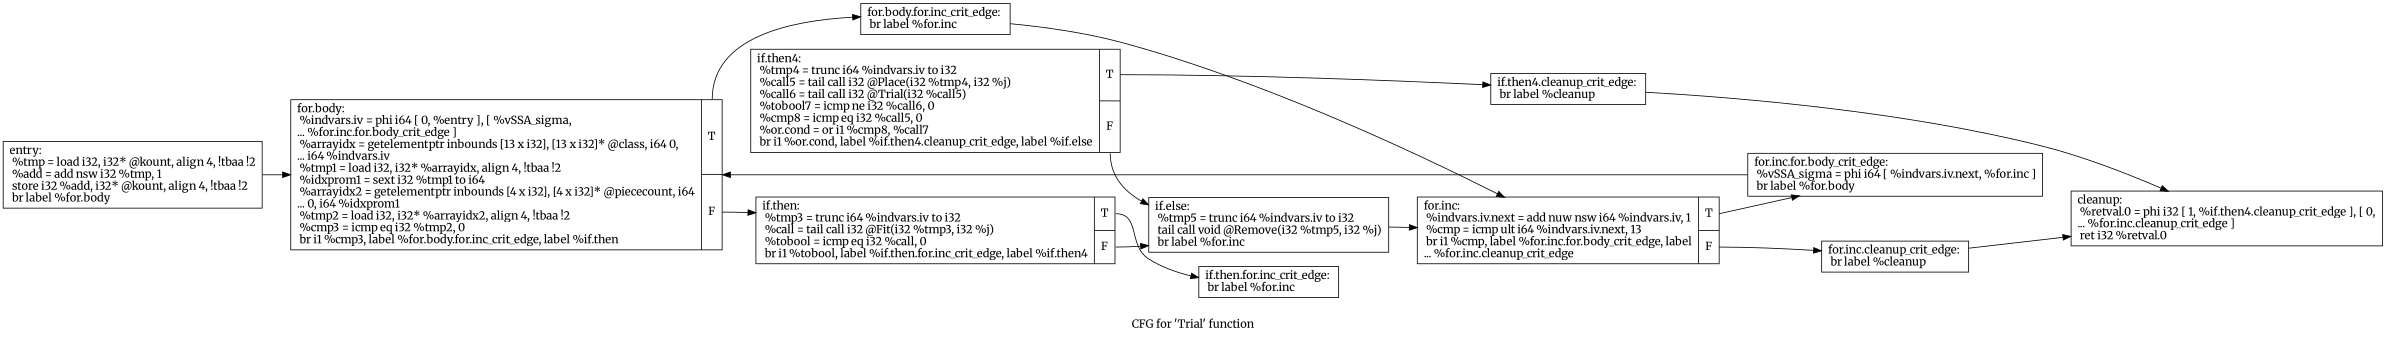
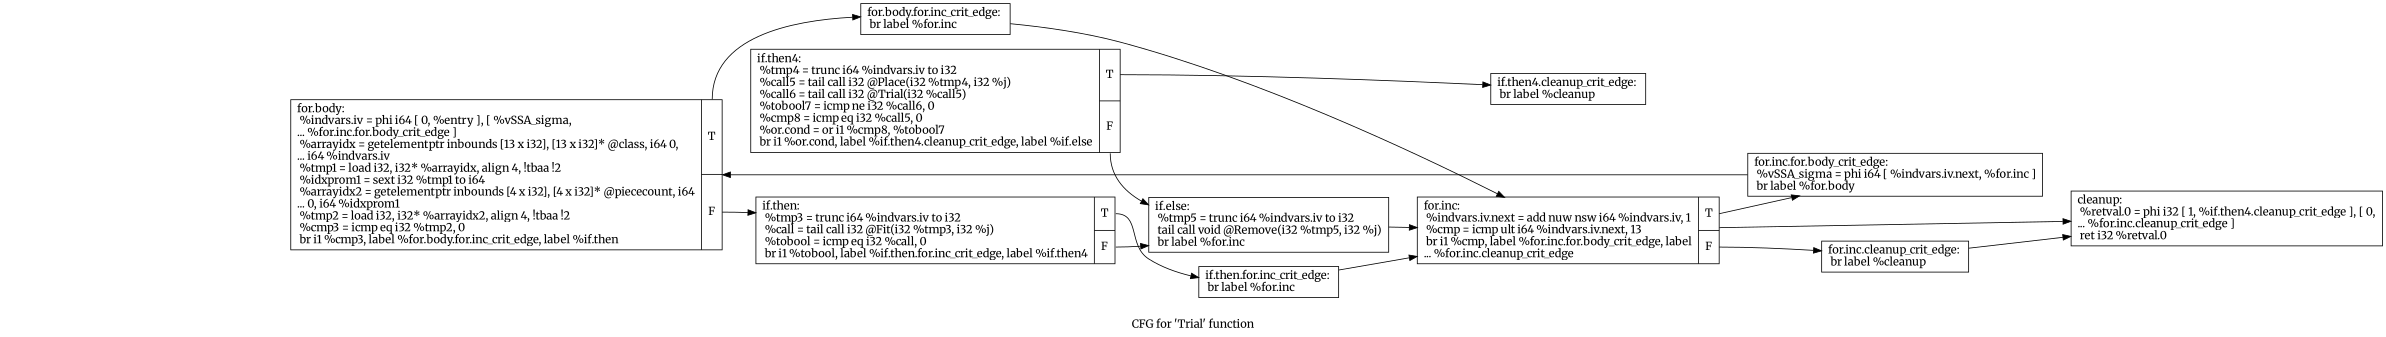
edge "if.then4.cleanup_crit_edge:" -> "cleanup:": now "for.inc:" -> "cleanup:"
node "if.then4:": text "%or.cond = or i1 %cmp8, %call7" -> "%or.cond = or i1 %cmp8, %tobool7"
node "entry:": removed
edge "if.then.for.inc_crit_edge:" -> "for.inc:": added
